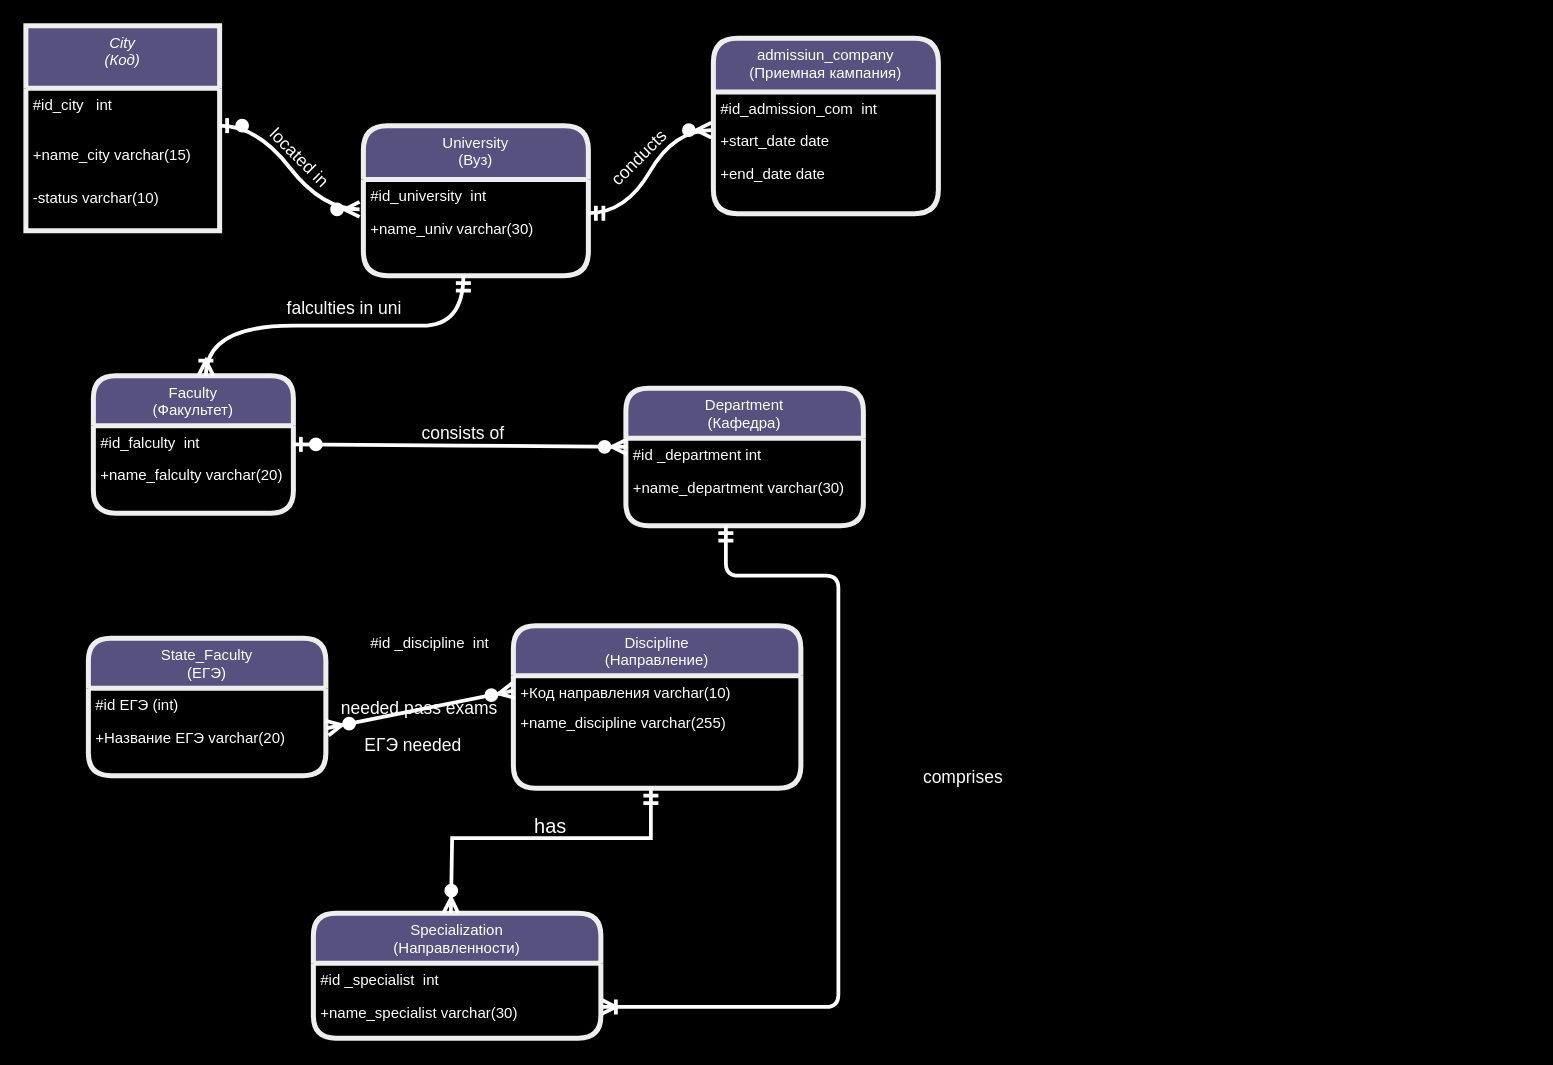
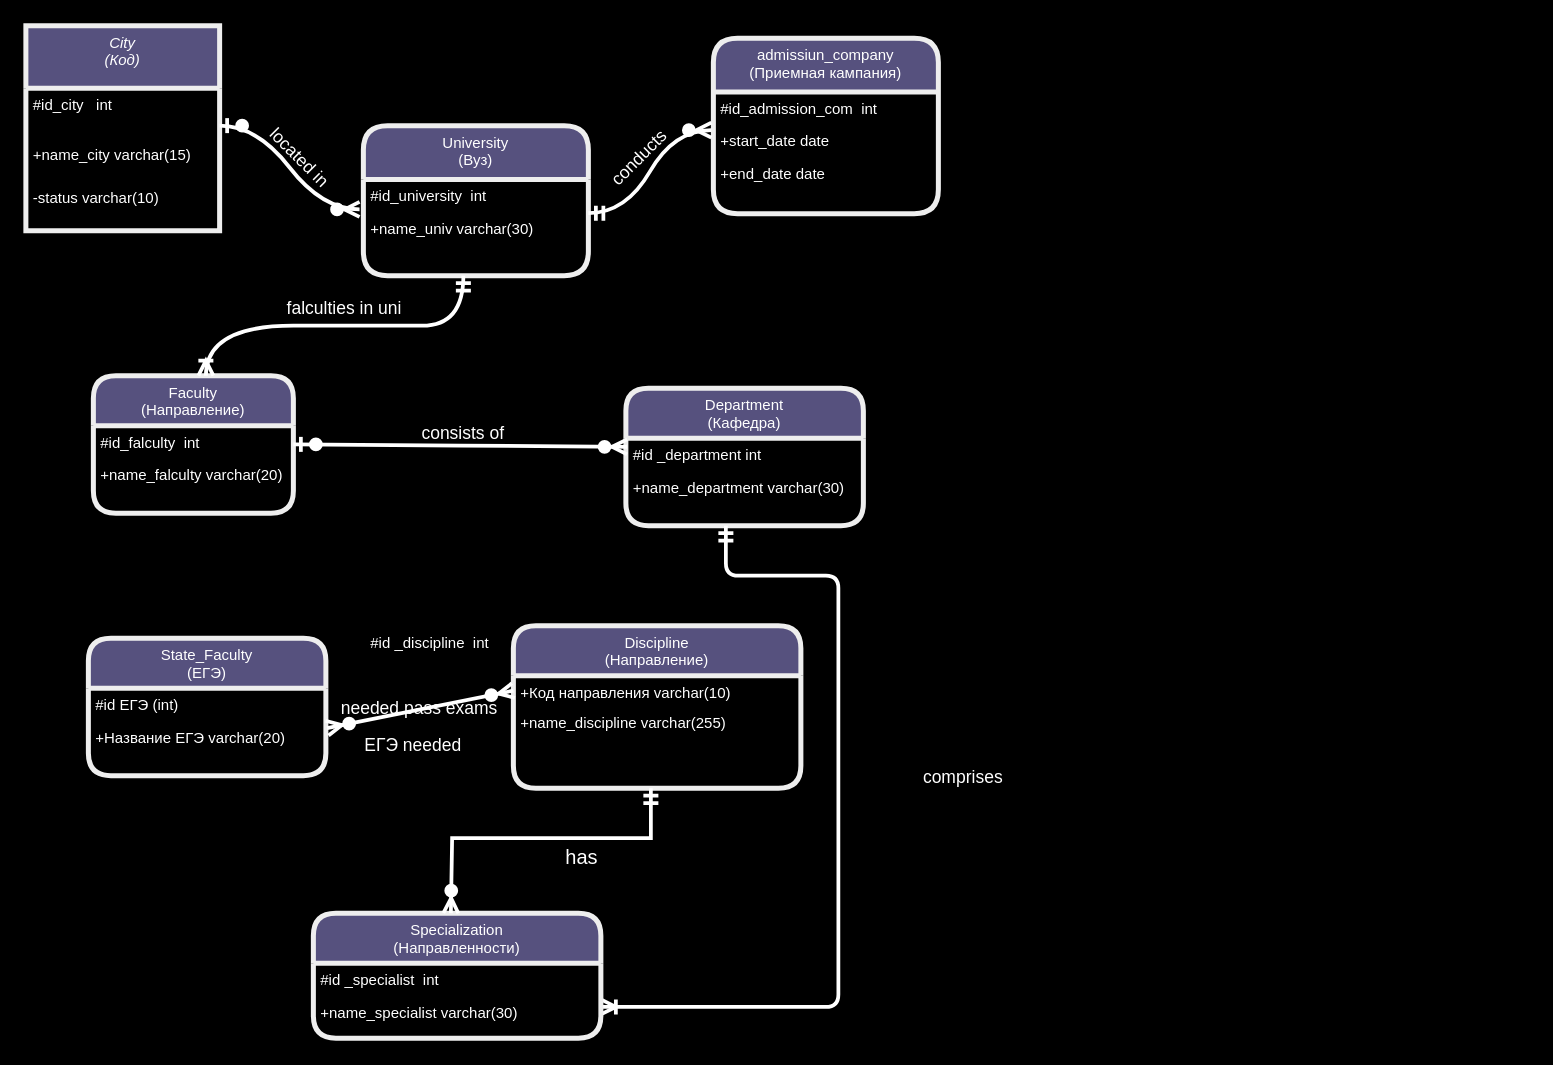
node "Faculty (Факультет)": label "Faculty (Факультет)" -> "Faculty (Направление)"
node "has": moved (551, 826) -> (582, 857)
